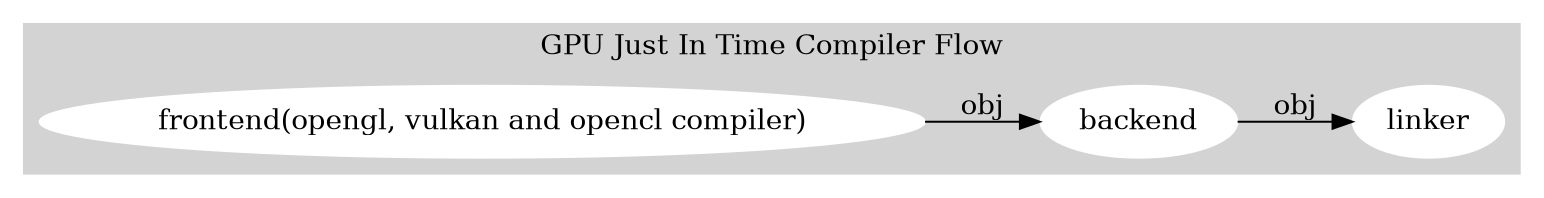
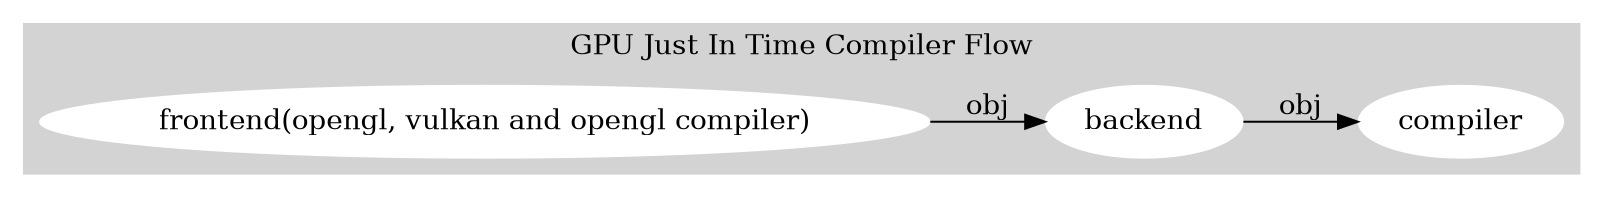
node "frontend(opengl, vulkan and opencl compiler)": label "frontend(opengl, vulkan and opencl compiler)" -> "frontend(opengl, vulkan and opengl compiler)"
node "linker": label "linker" -> "compiler"
